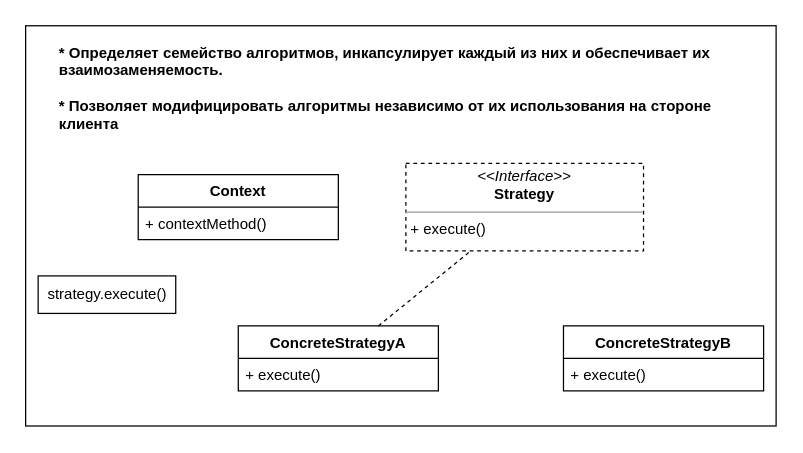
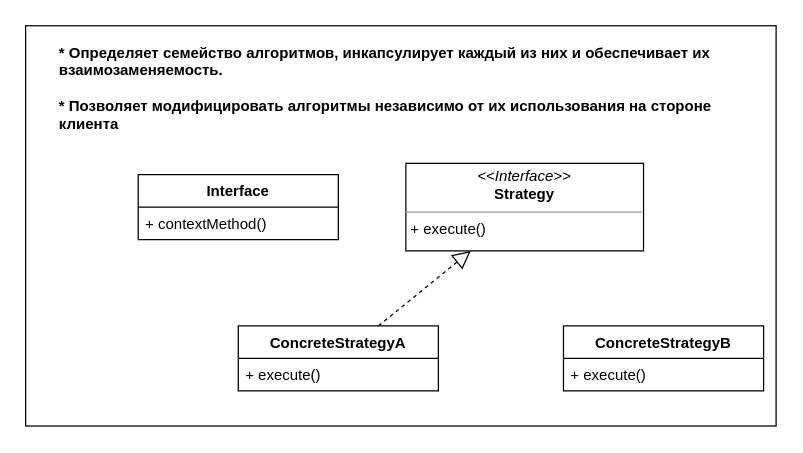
node "Context": label "Context" -> "Interface"
node "<<Interface>> Strategy + execute()": style dashed -> solid
edge "<<Interface>> Strategy + execute()" -- "ConcreteStrategyA": arrowhead none -> block
node "strategy.execute()": removed
